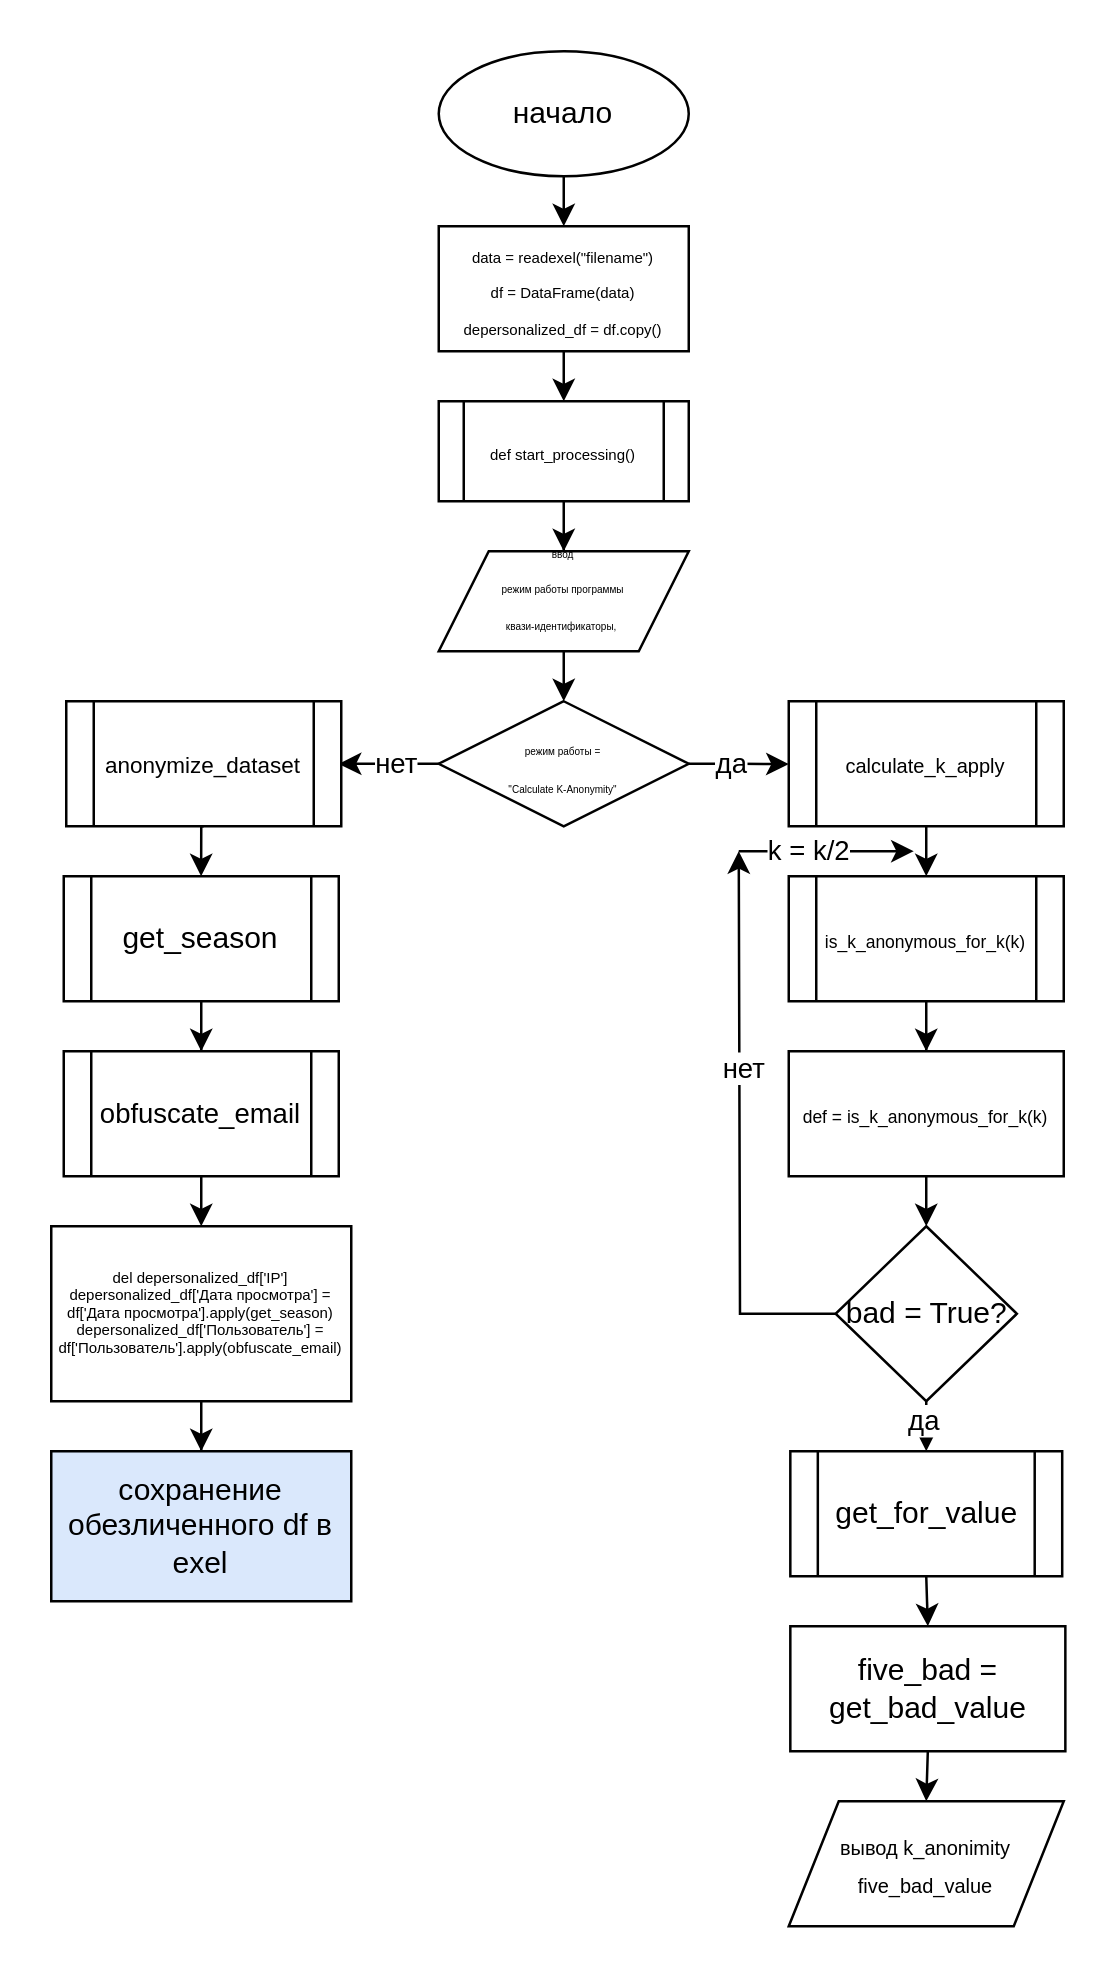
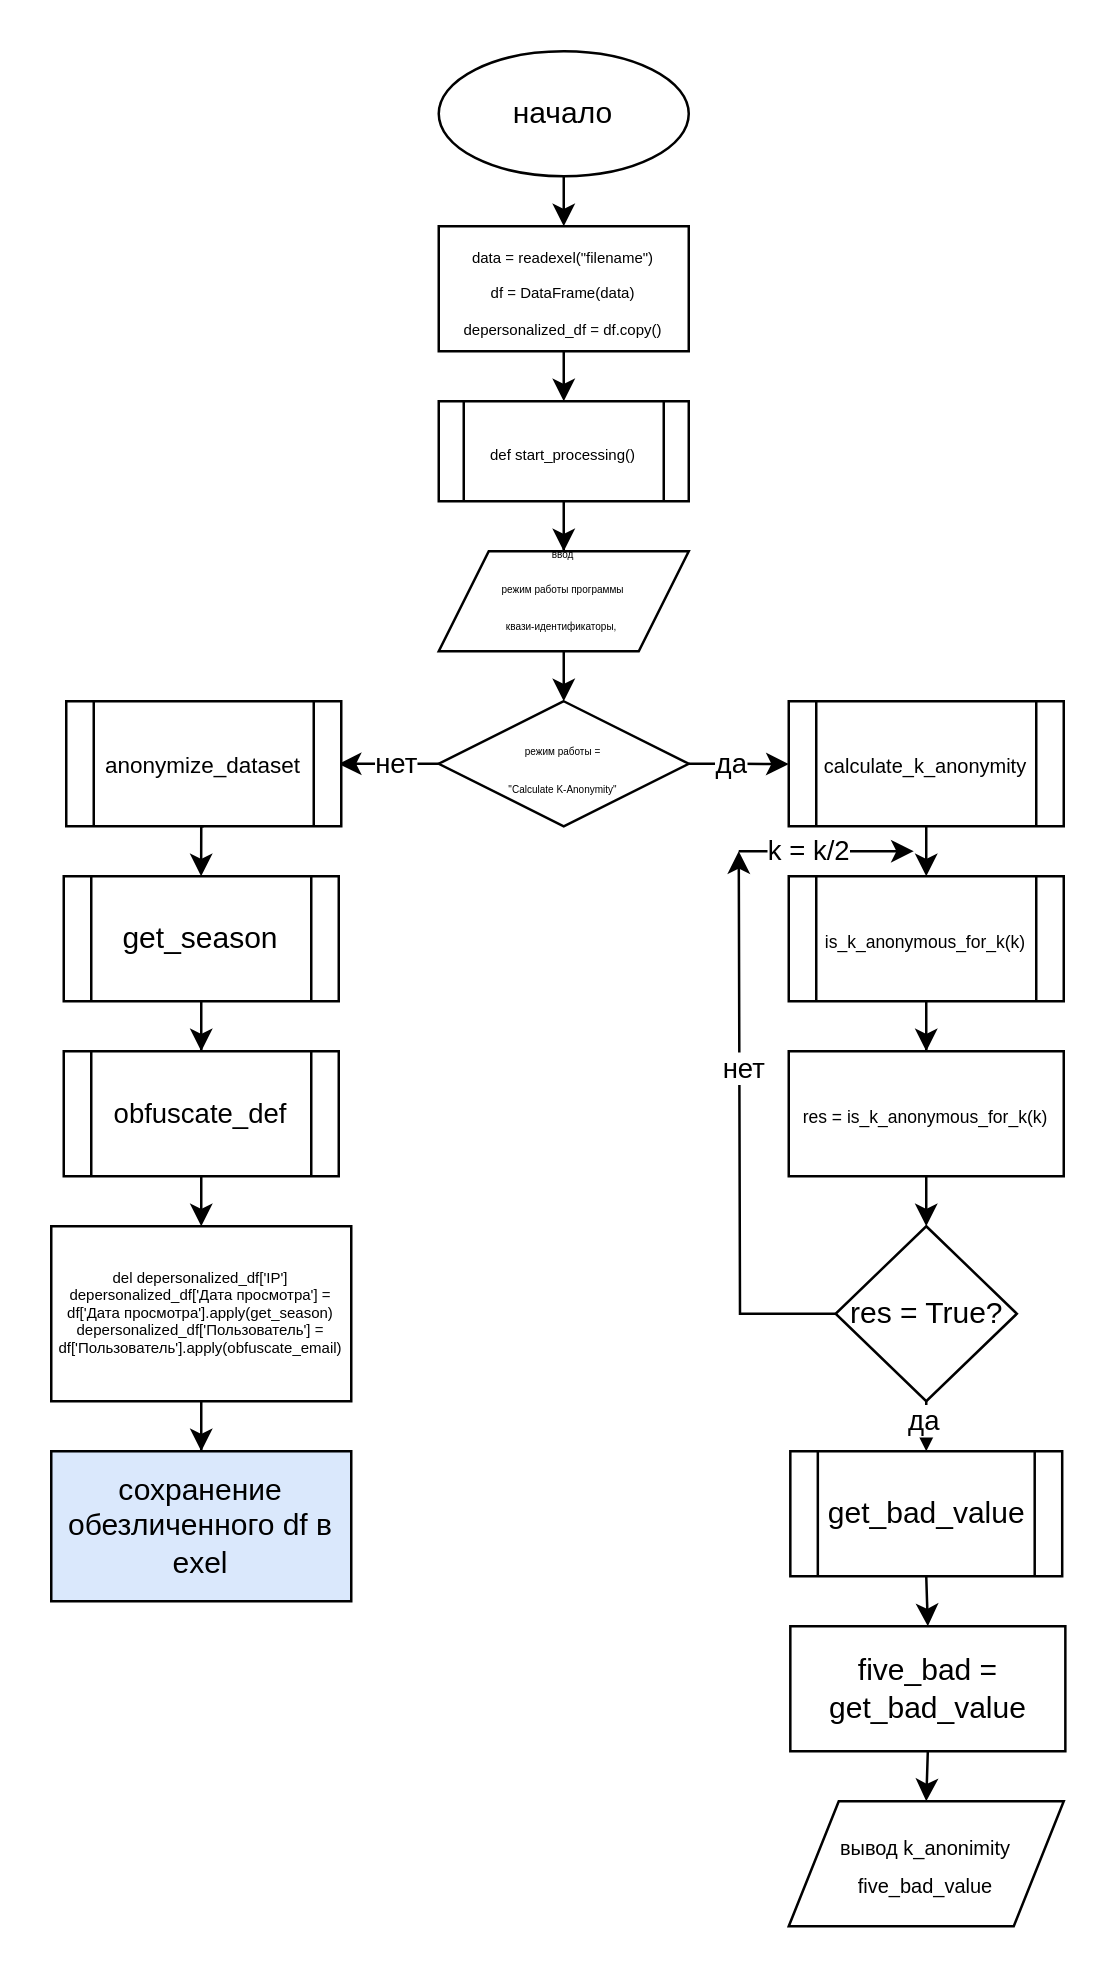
node "calculate_k_apply": label "calculate_k_apply" -> "calculate_k_anonymity"
node "obfuscate_email": label "obfuscate_email" -> "obfuscate_def"
node "def = is_k_anonymous_for_k(k)": label "def = is_k_anonymous_for_k(k)" -> "res = is_k_anonymous_for_k(k)"
node "bad = True?": label "bad = True?" -> "res = True?"
node "get_for_value": label "get_for_value" -> "get_bad_value"
